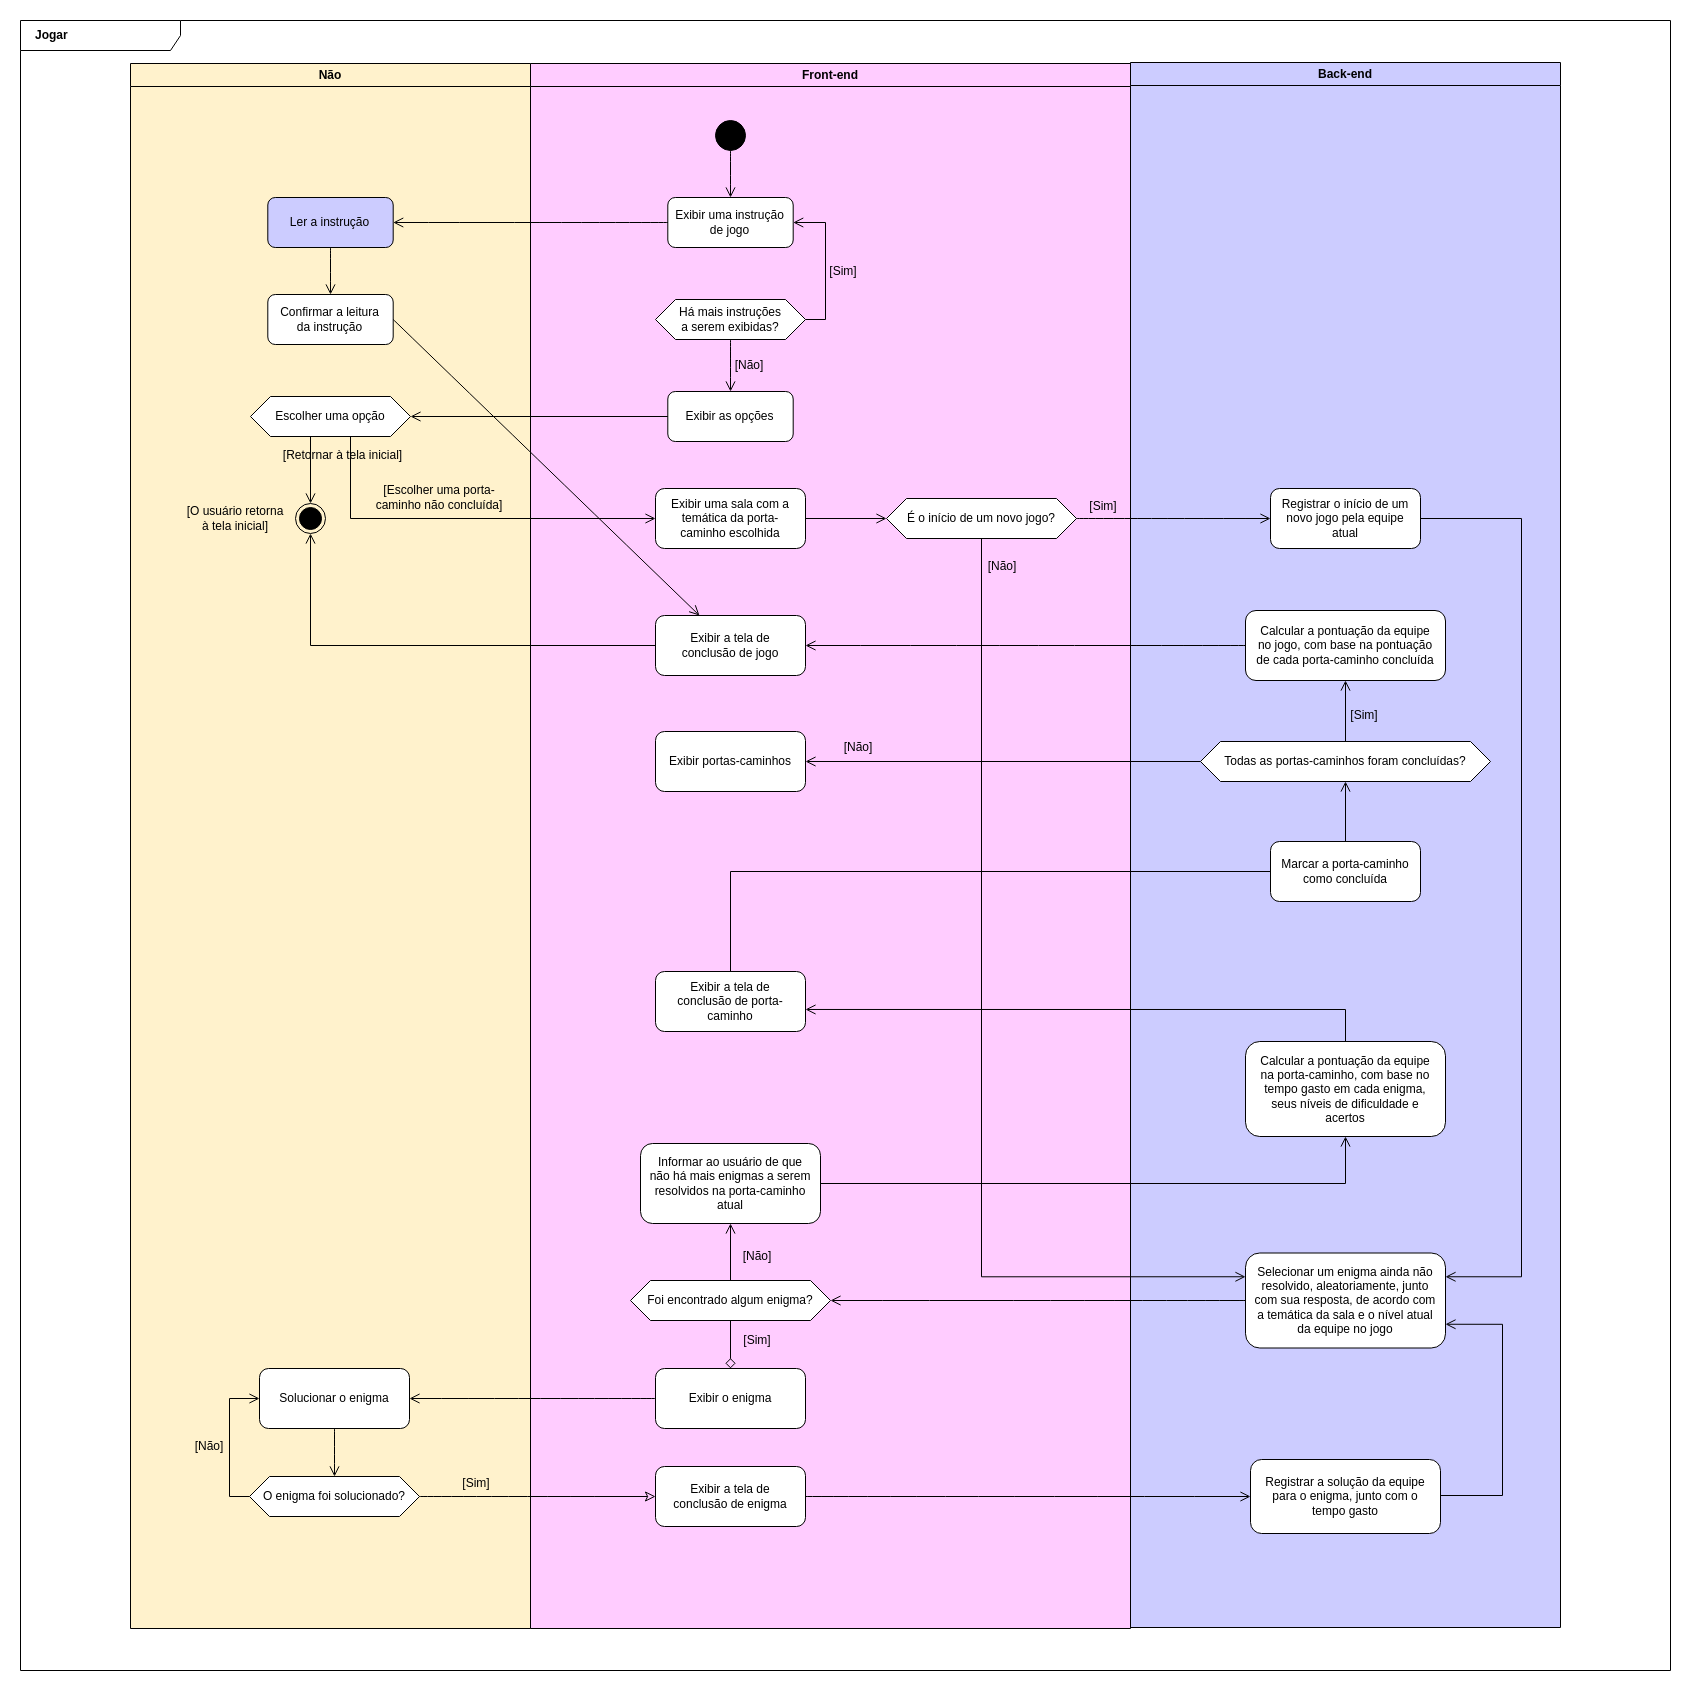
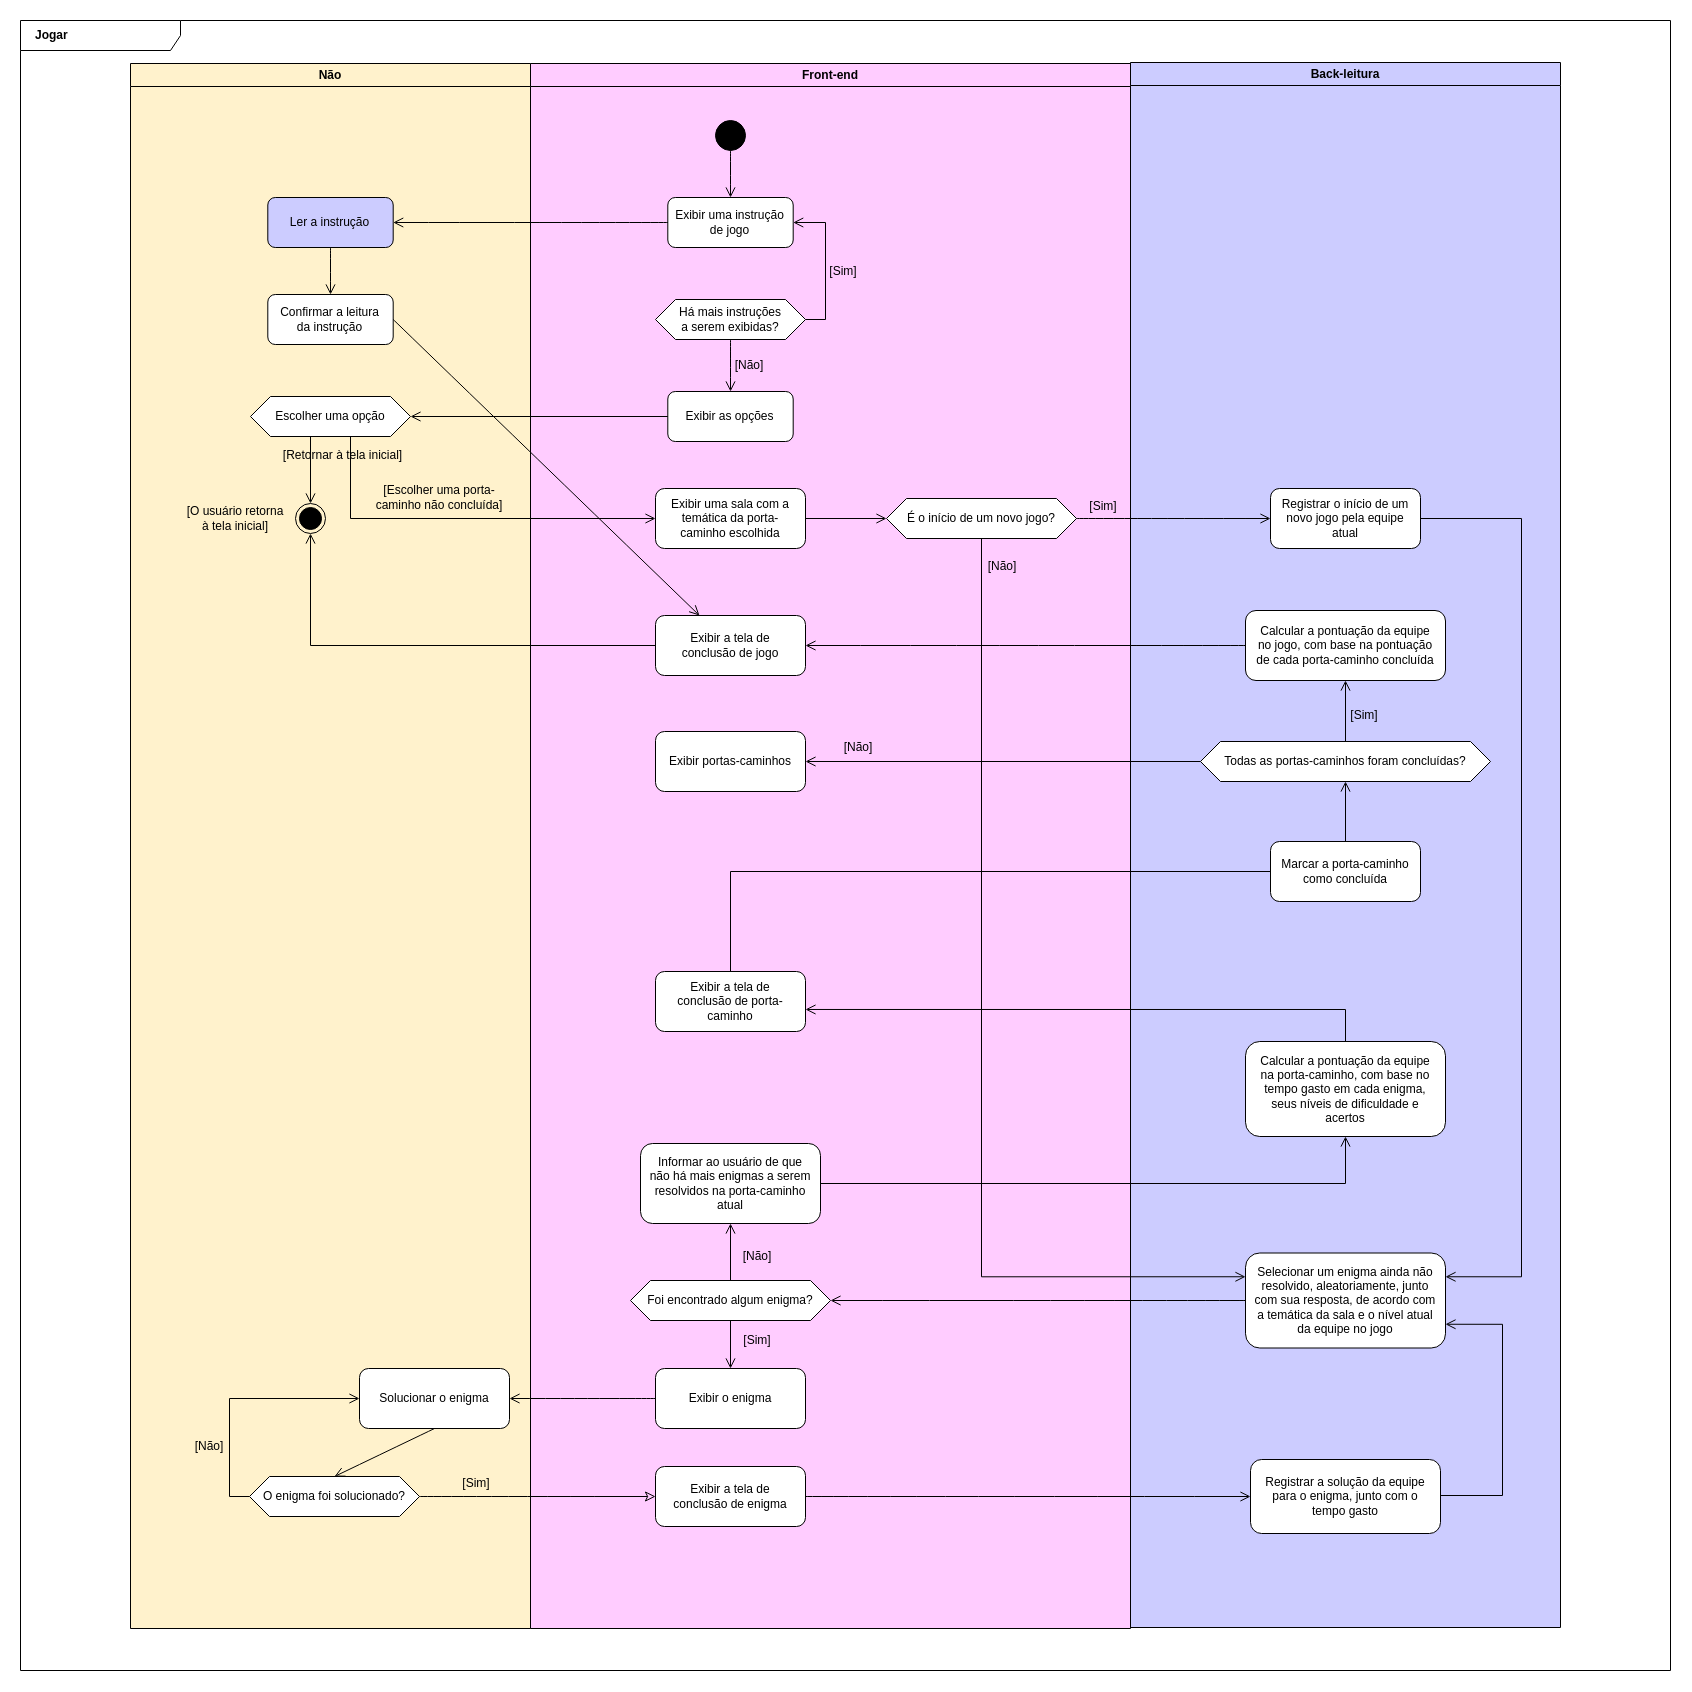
node "Back-end": label "Back-end" -> "Back-leitura"
edge "Foi encontrado algum enigma?" -> "Exibir o enigma": arrowhead diamond -> open
node "Solucionar o enigma": moved (335, 1399) -> (435, 1399)
